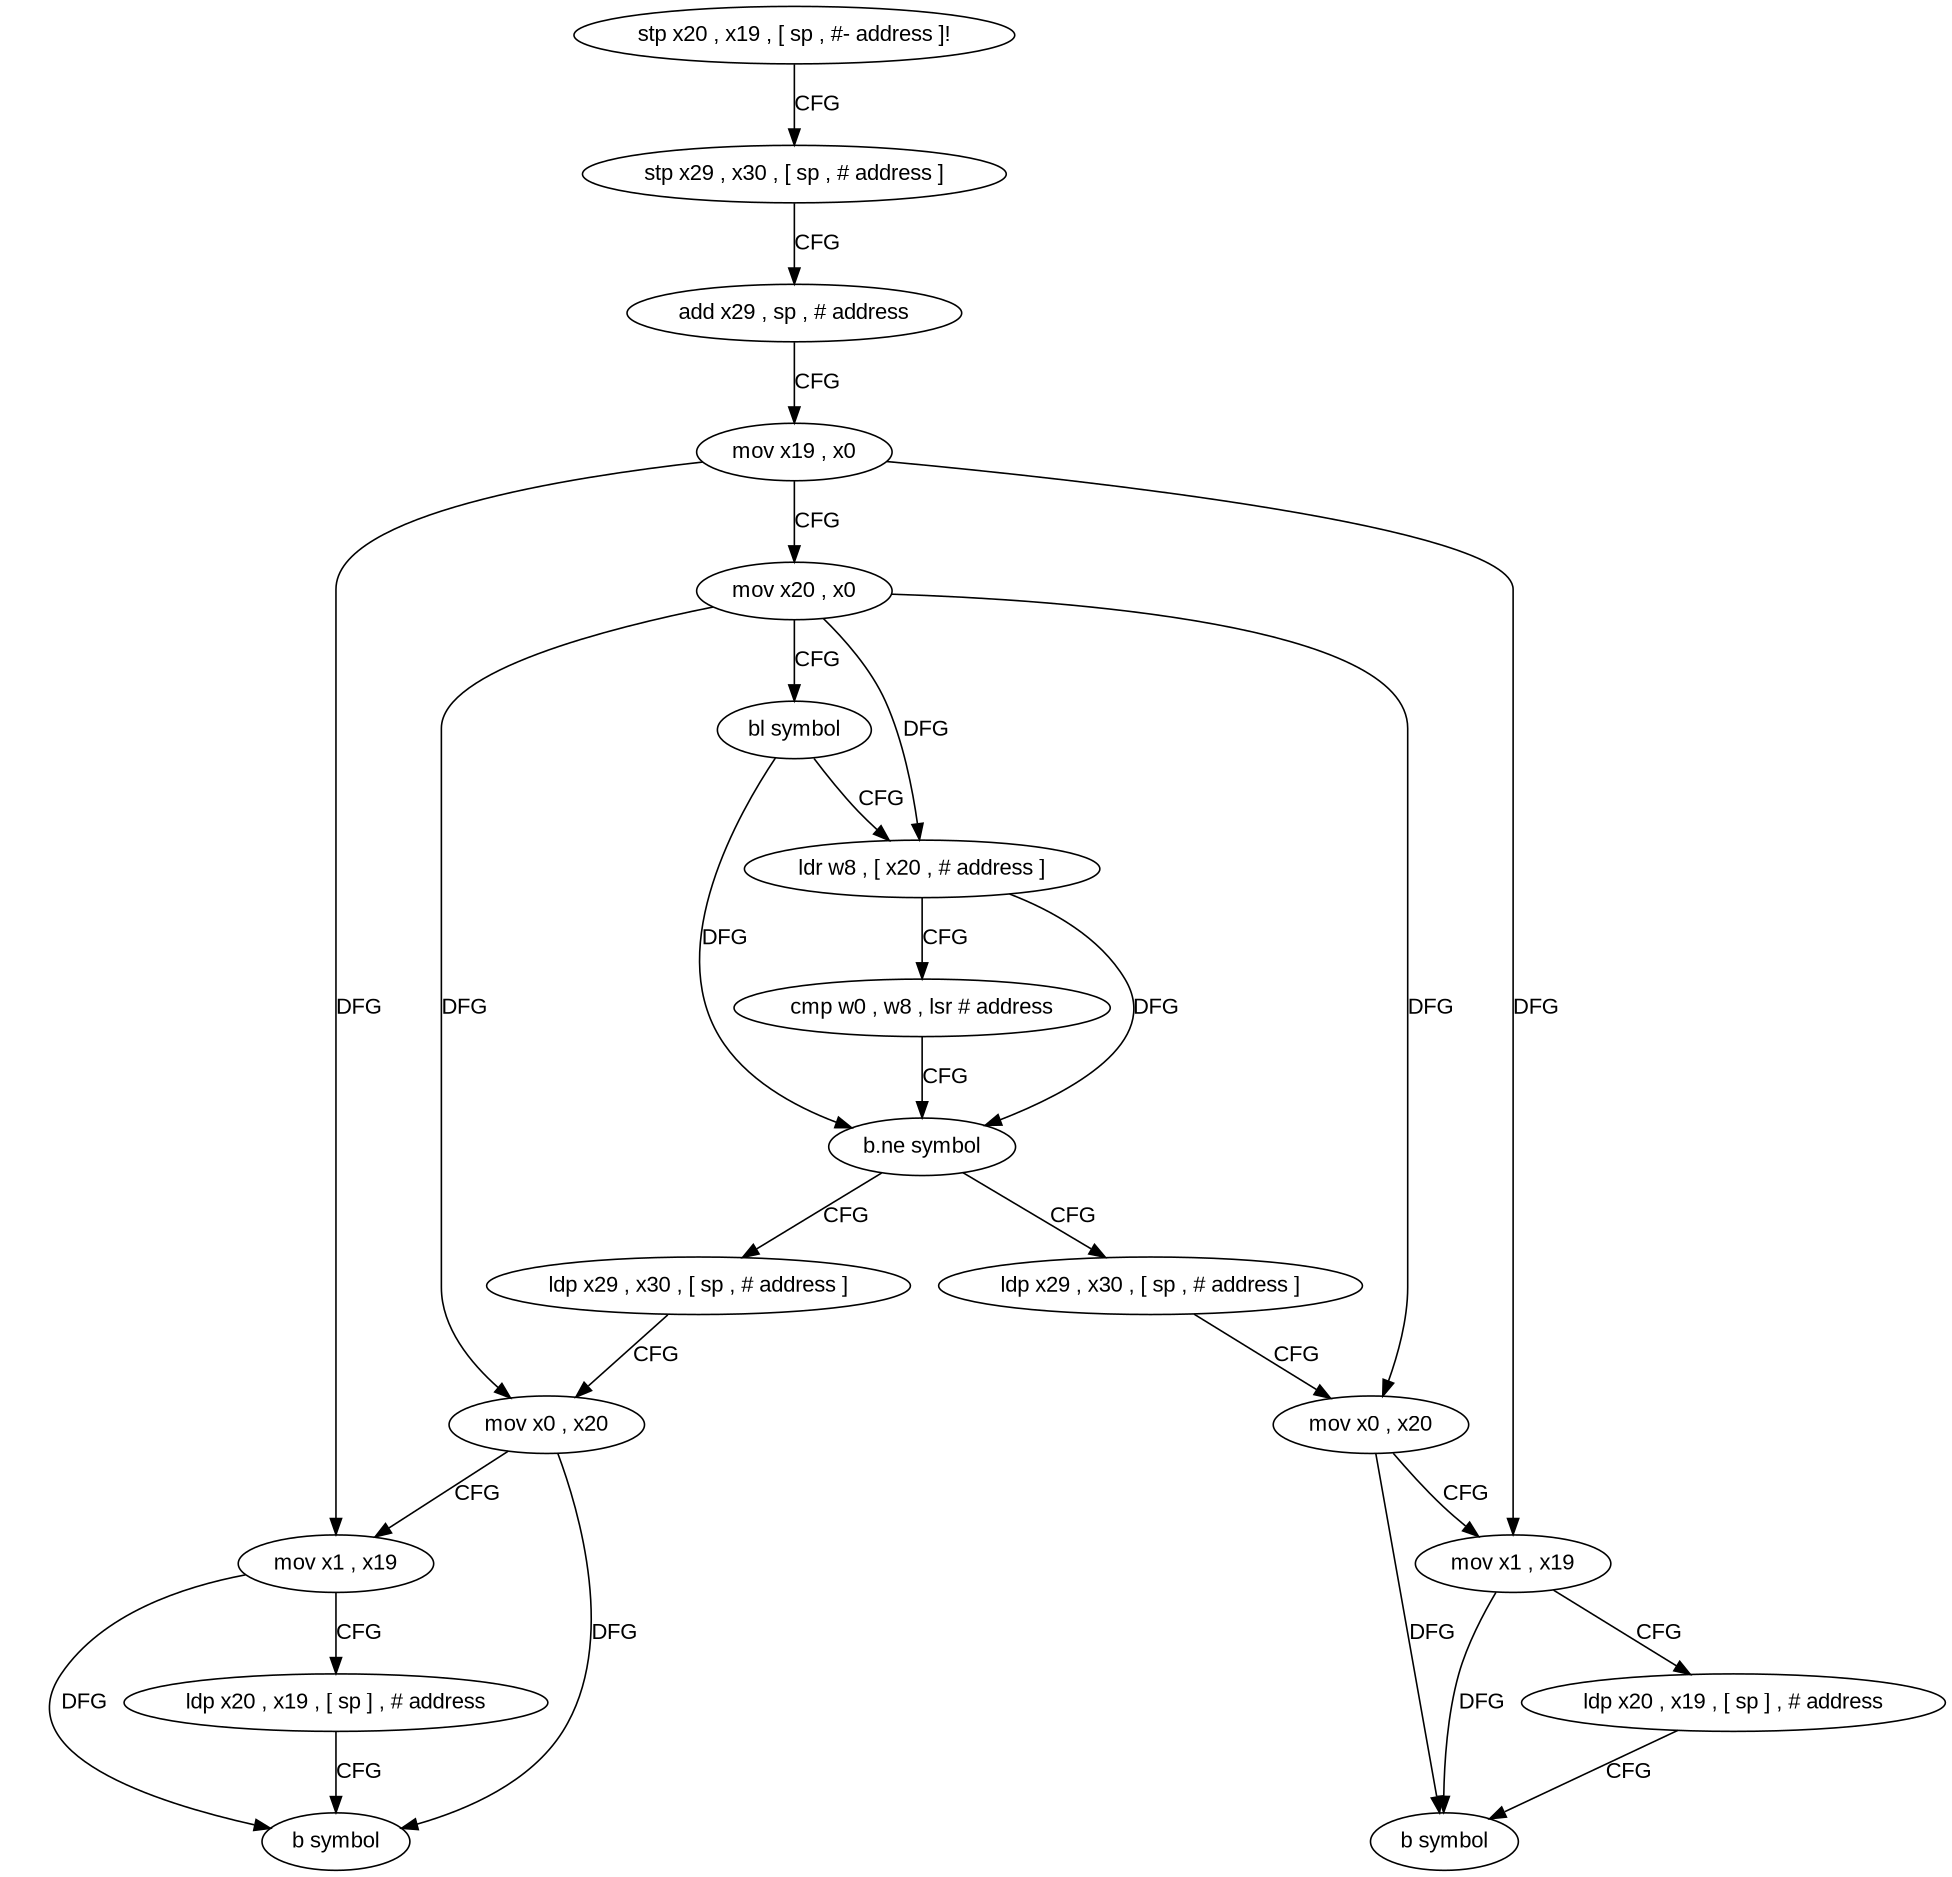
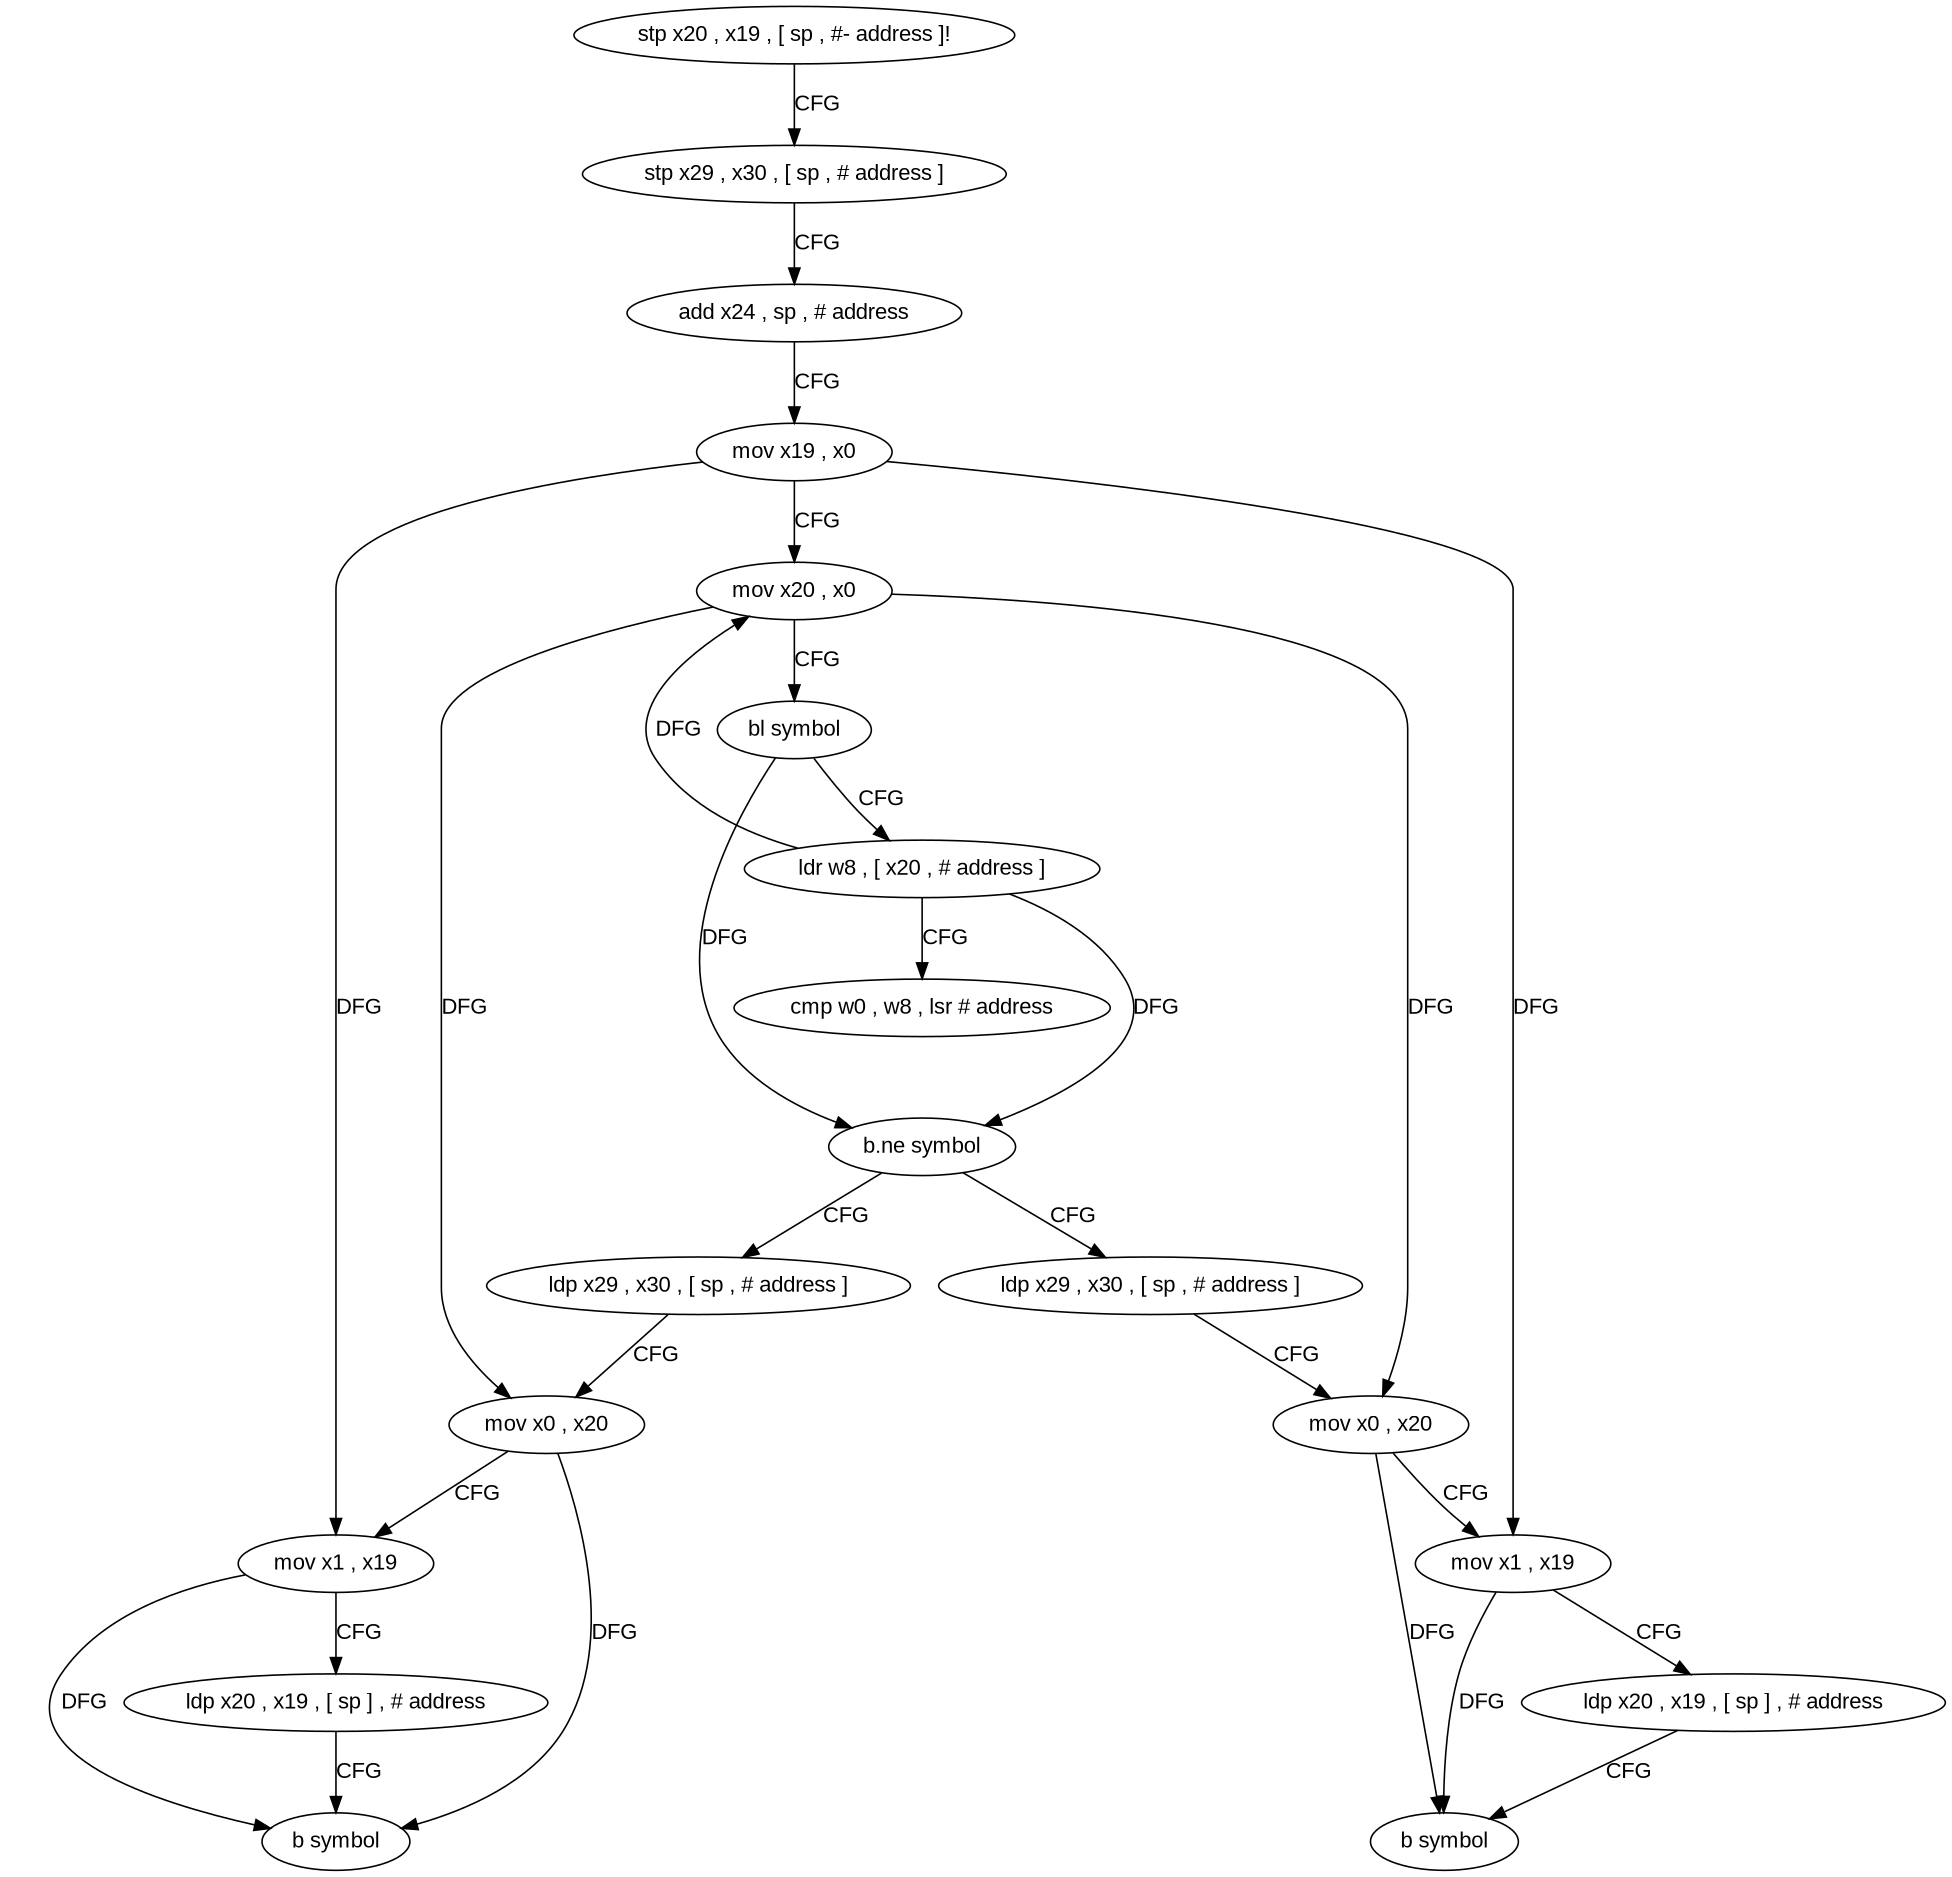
node "add x29 , sp , # address": label "add x29 , sp , # address" -> "add x24 , sp , # address"
edge "mov x20 , x0" -> "ldr w8 , [ x20 , # address ]": reversed
edge "cmp w0 , w8 , lsr # address" -> "b.ne symbol": removed, label "CFG"
